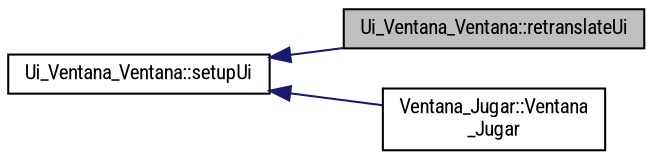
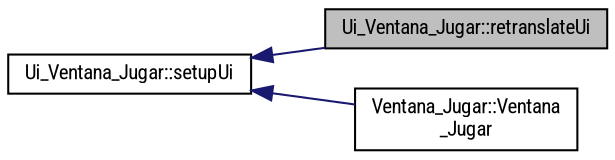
node "Ui_Ventana_Ventana::retranslateUi": label "Ui_Ventana_Ventana::retranslateUi" -> "Ui_Ventana_Jugar::retranslateUi"
node "Ui_Ventana_Ventana::setupUi": label "Ui_Ventana_Ventana::setupUi" -> "Ui_Ventana_Jugar::setupUi"
